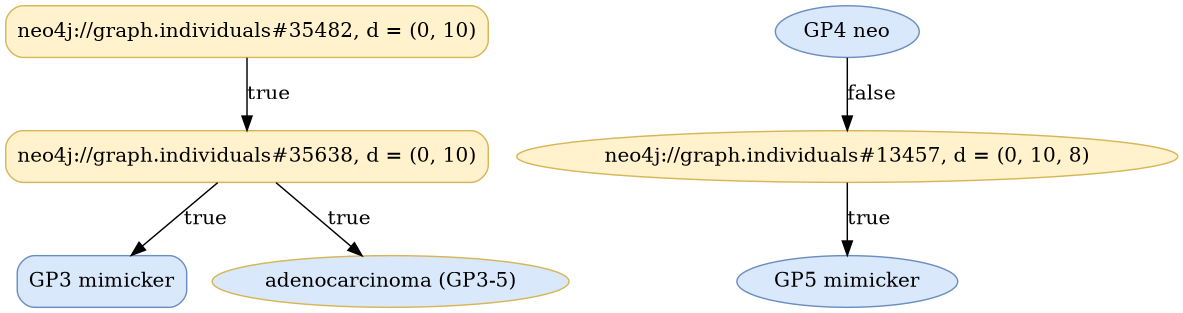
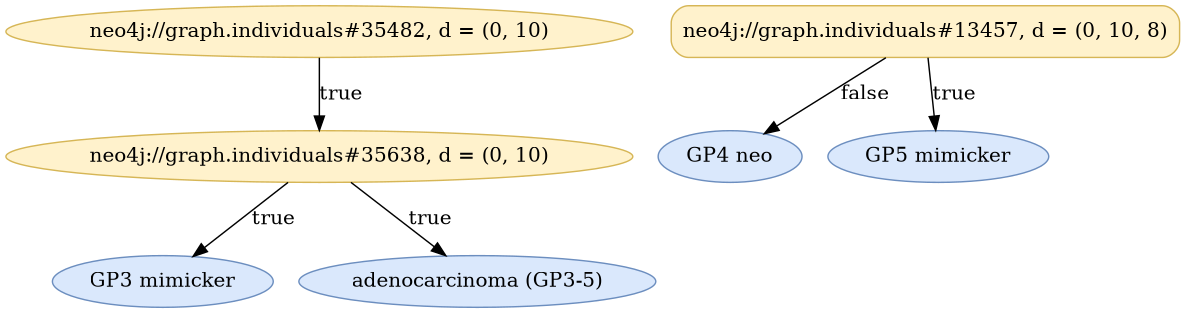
node "neo4j://graph.individuals#35482, d = (0, 10)": shape box -> ellipse
edge "GP4 neo" -> "neo4j://graph.individuals#13457, d = (0, 10, 8)": reversed
node "neo4j://graph.individuals#35638, d = (0, 10)": shape box -> ellipse
node "neo4j://graph.individuals#13457, d = (0, 10, 8)": shape ellipse -> box
node "GP3 mimicker": shape box -> ellipse
node "adenocarcinoma (GP3-5)": color #d6b656 -> #6c8ebf
